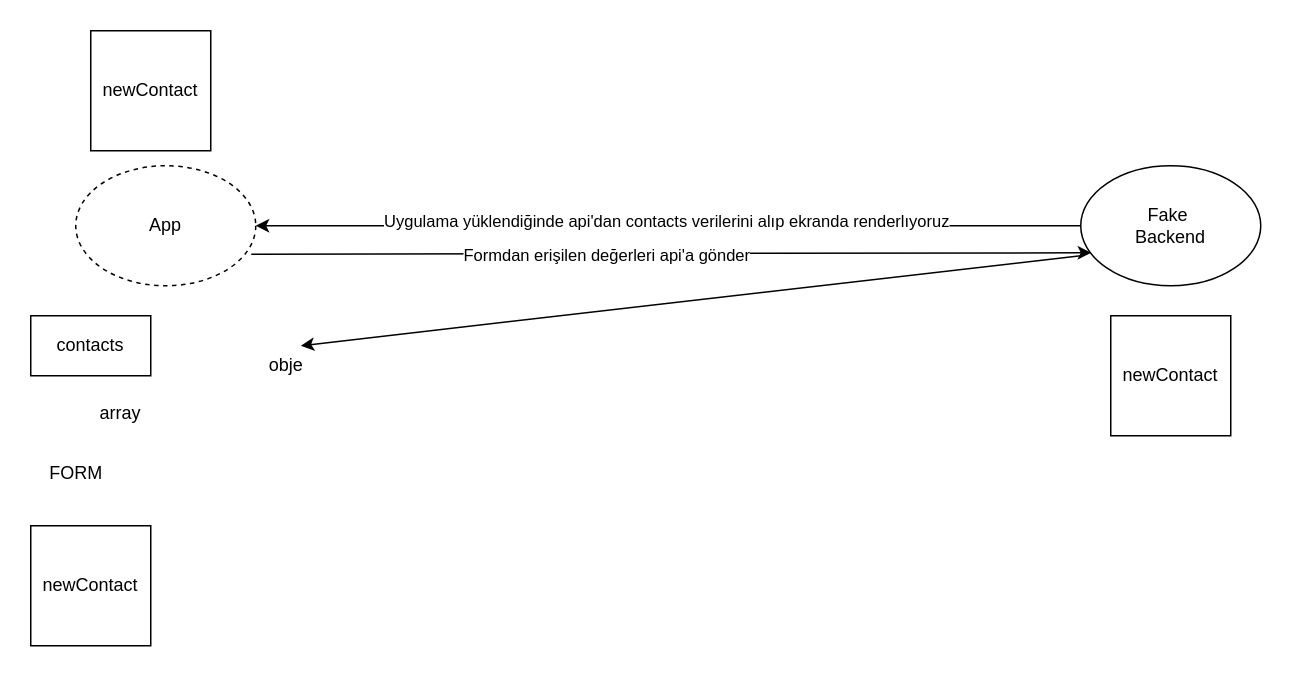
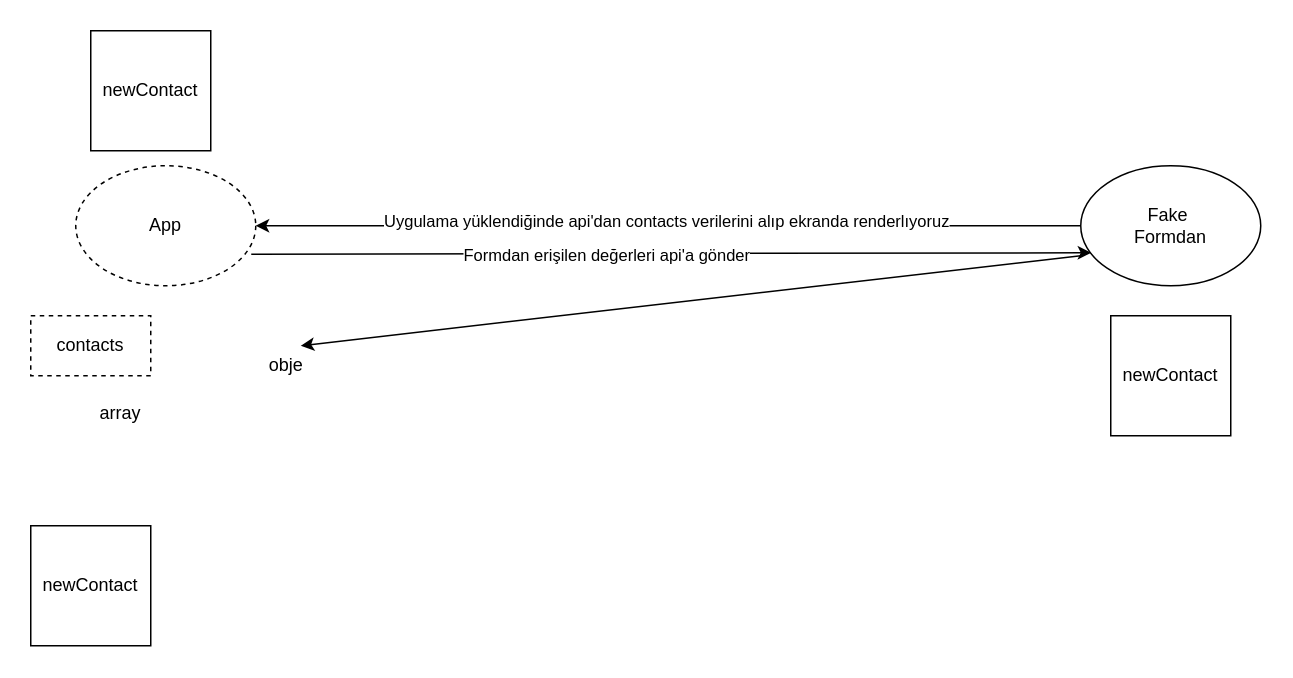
node "Fake Backend": label "Fake Backend" -> "Fake Formdan"
node "contacts": style solid -> dashed
node "FORM": removed
